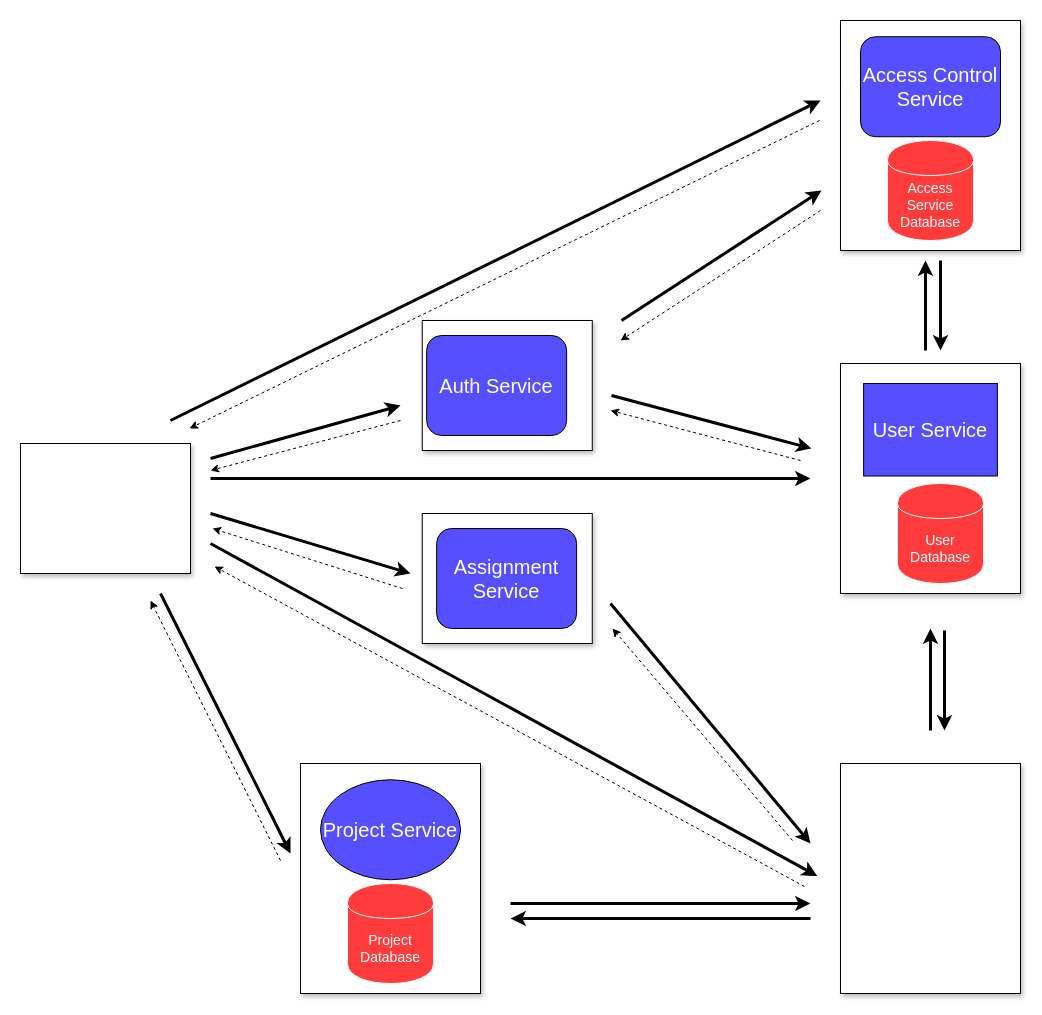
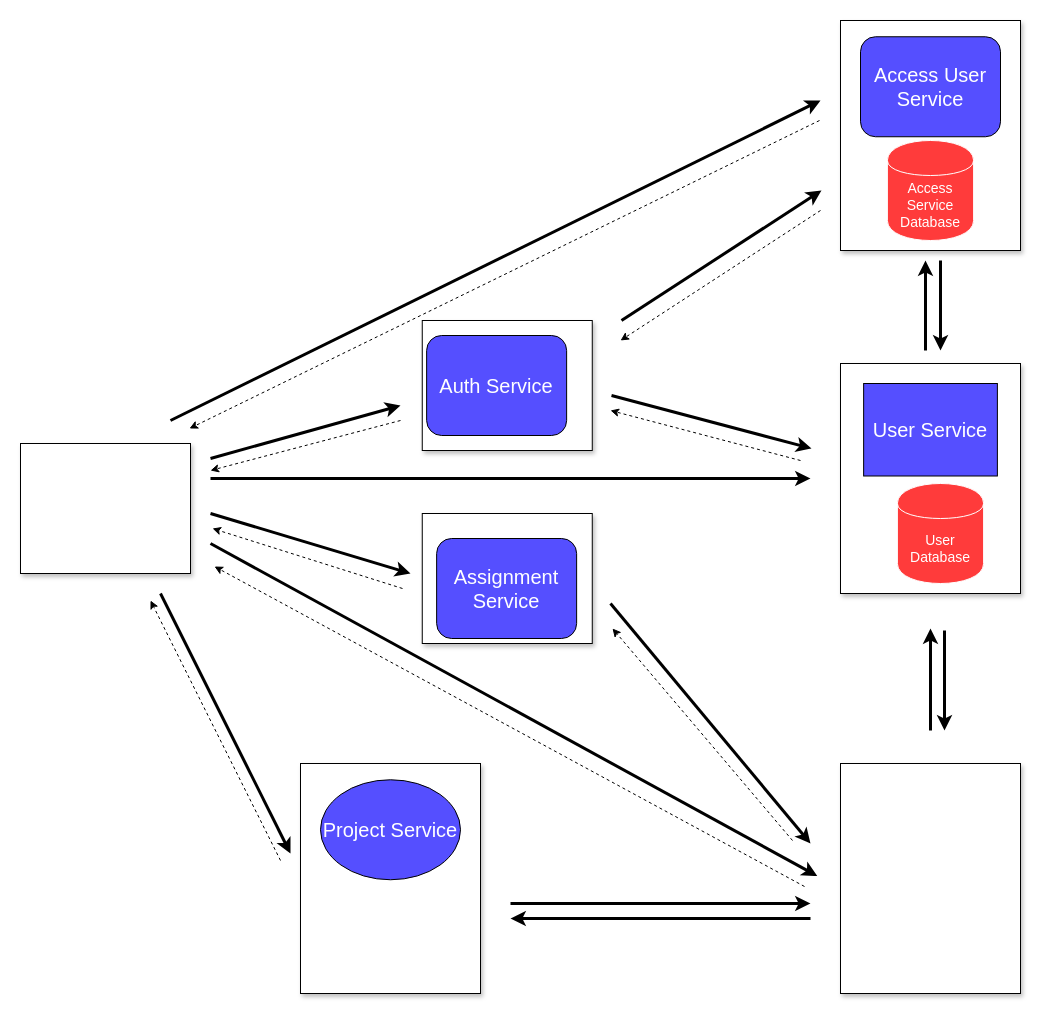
node "Access Control Service": label "Access Control Service" -> "Access User Service"
node "Assignment Service": moved (507, 579) -> (507, 589)
node "Project Database": removed
